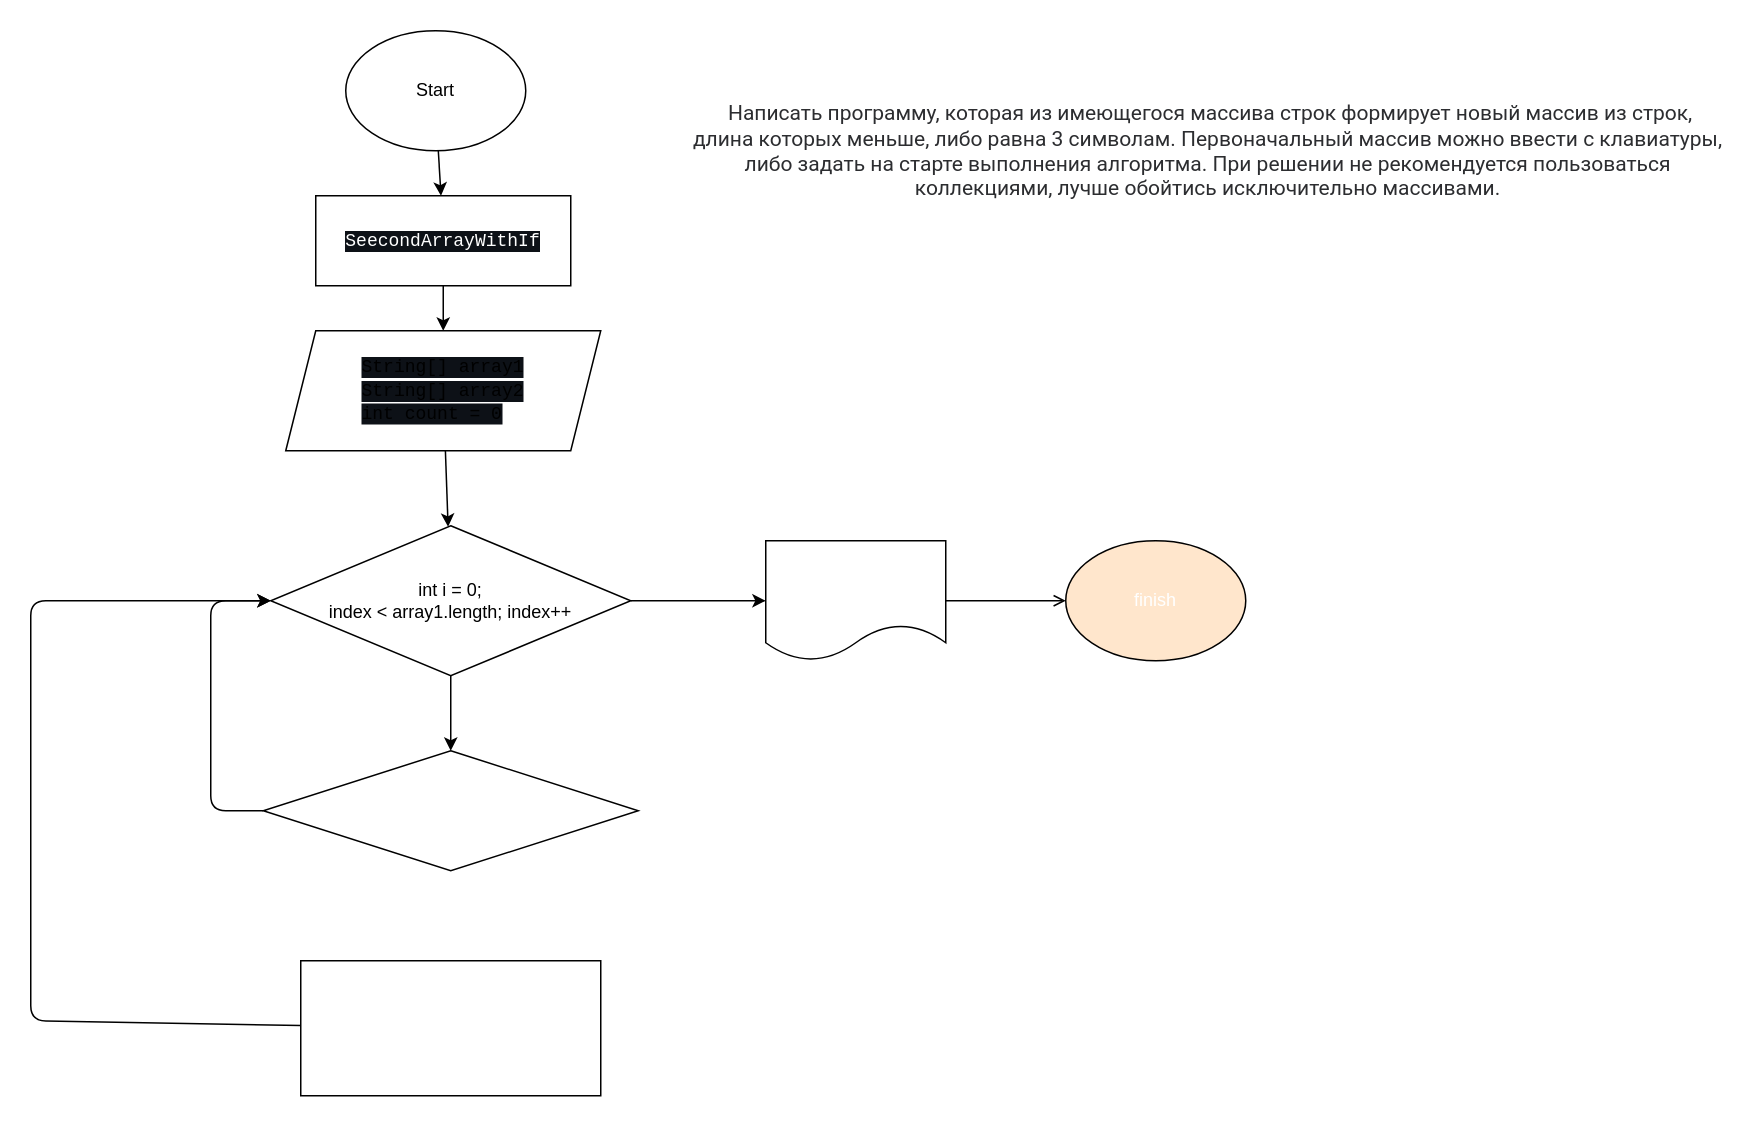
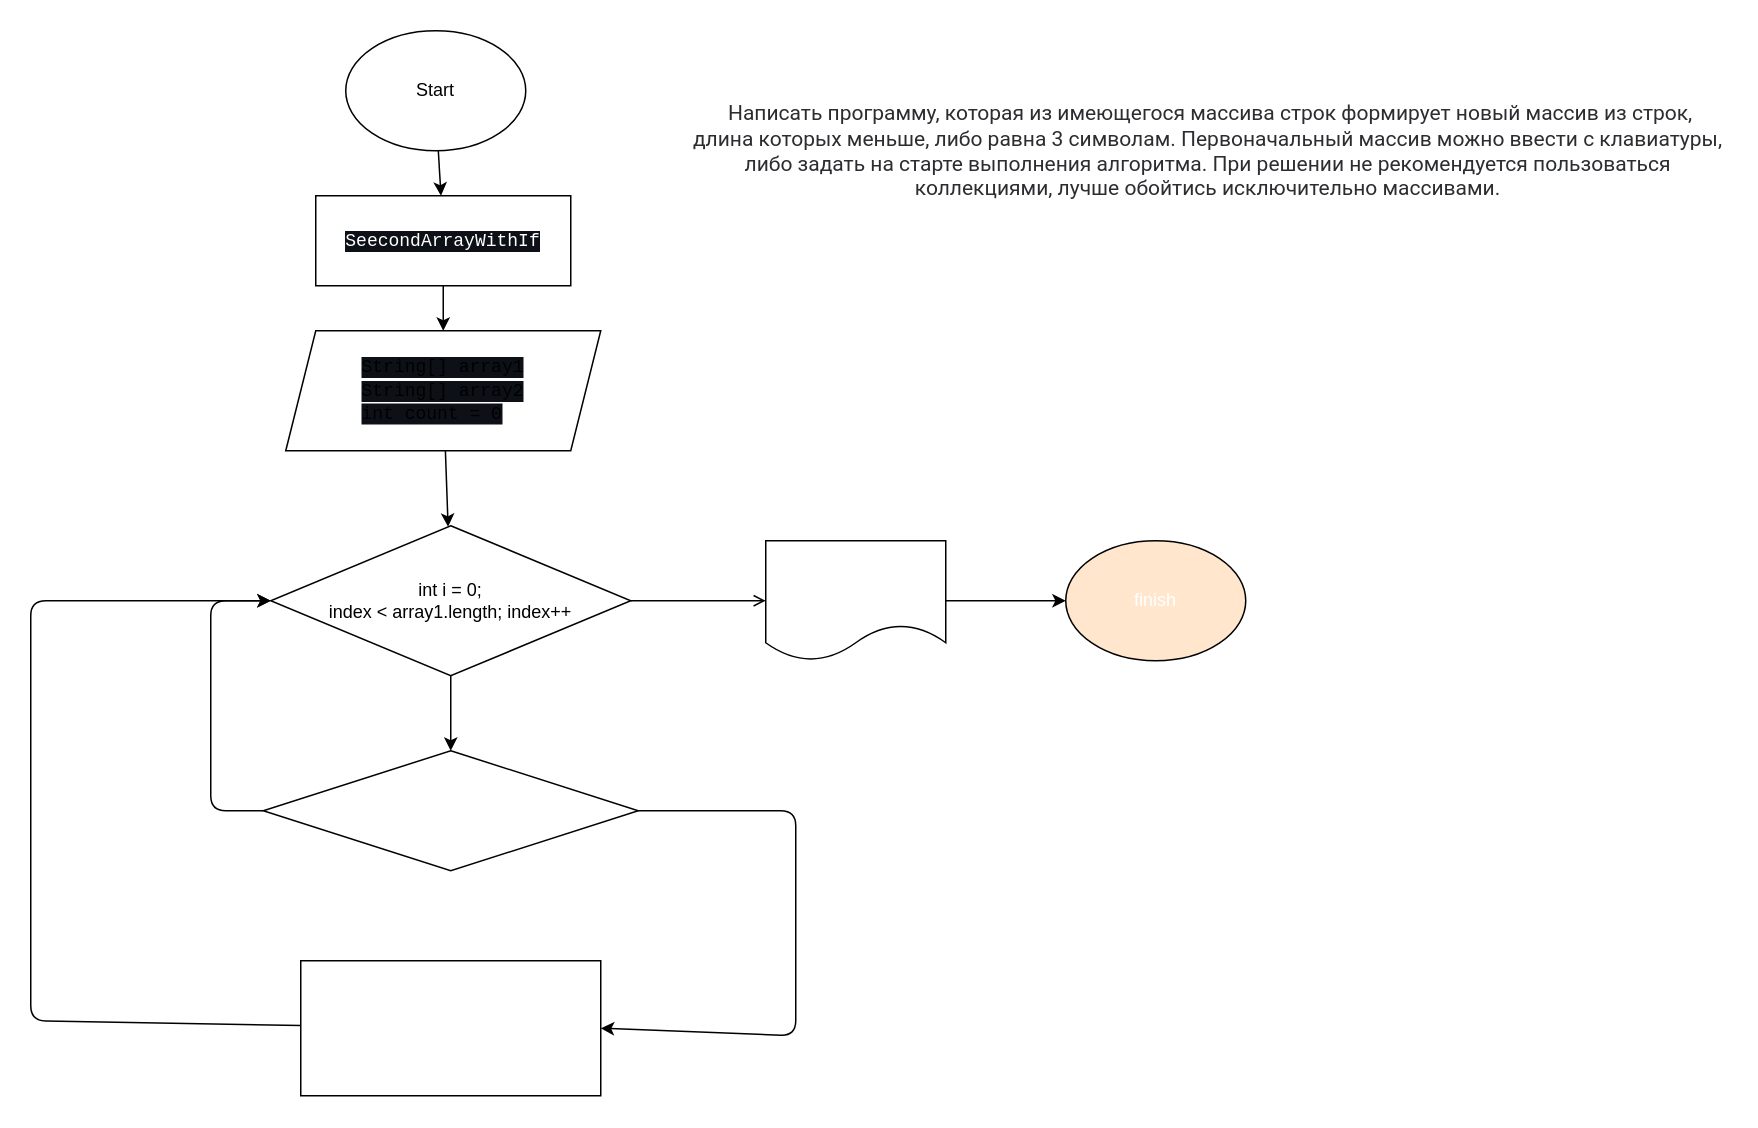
edge "int i = 0; index < array1.length; index++" -> "Print(array2)": arrowhead classic -> open
edge "Print(array2)" -> "finish": arrowhead open -> classic
edge "array1[index].length<=3" -> "array2[count] = array1[index] count++": added
